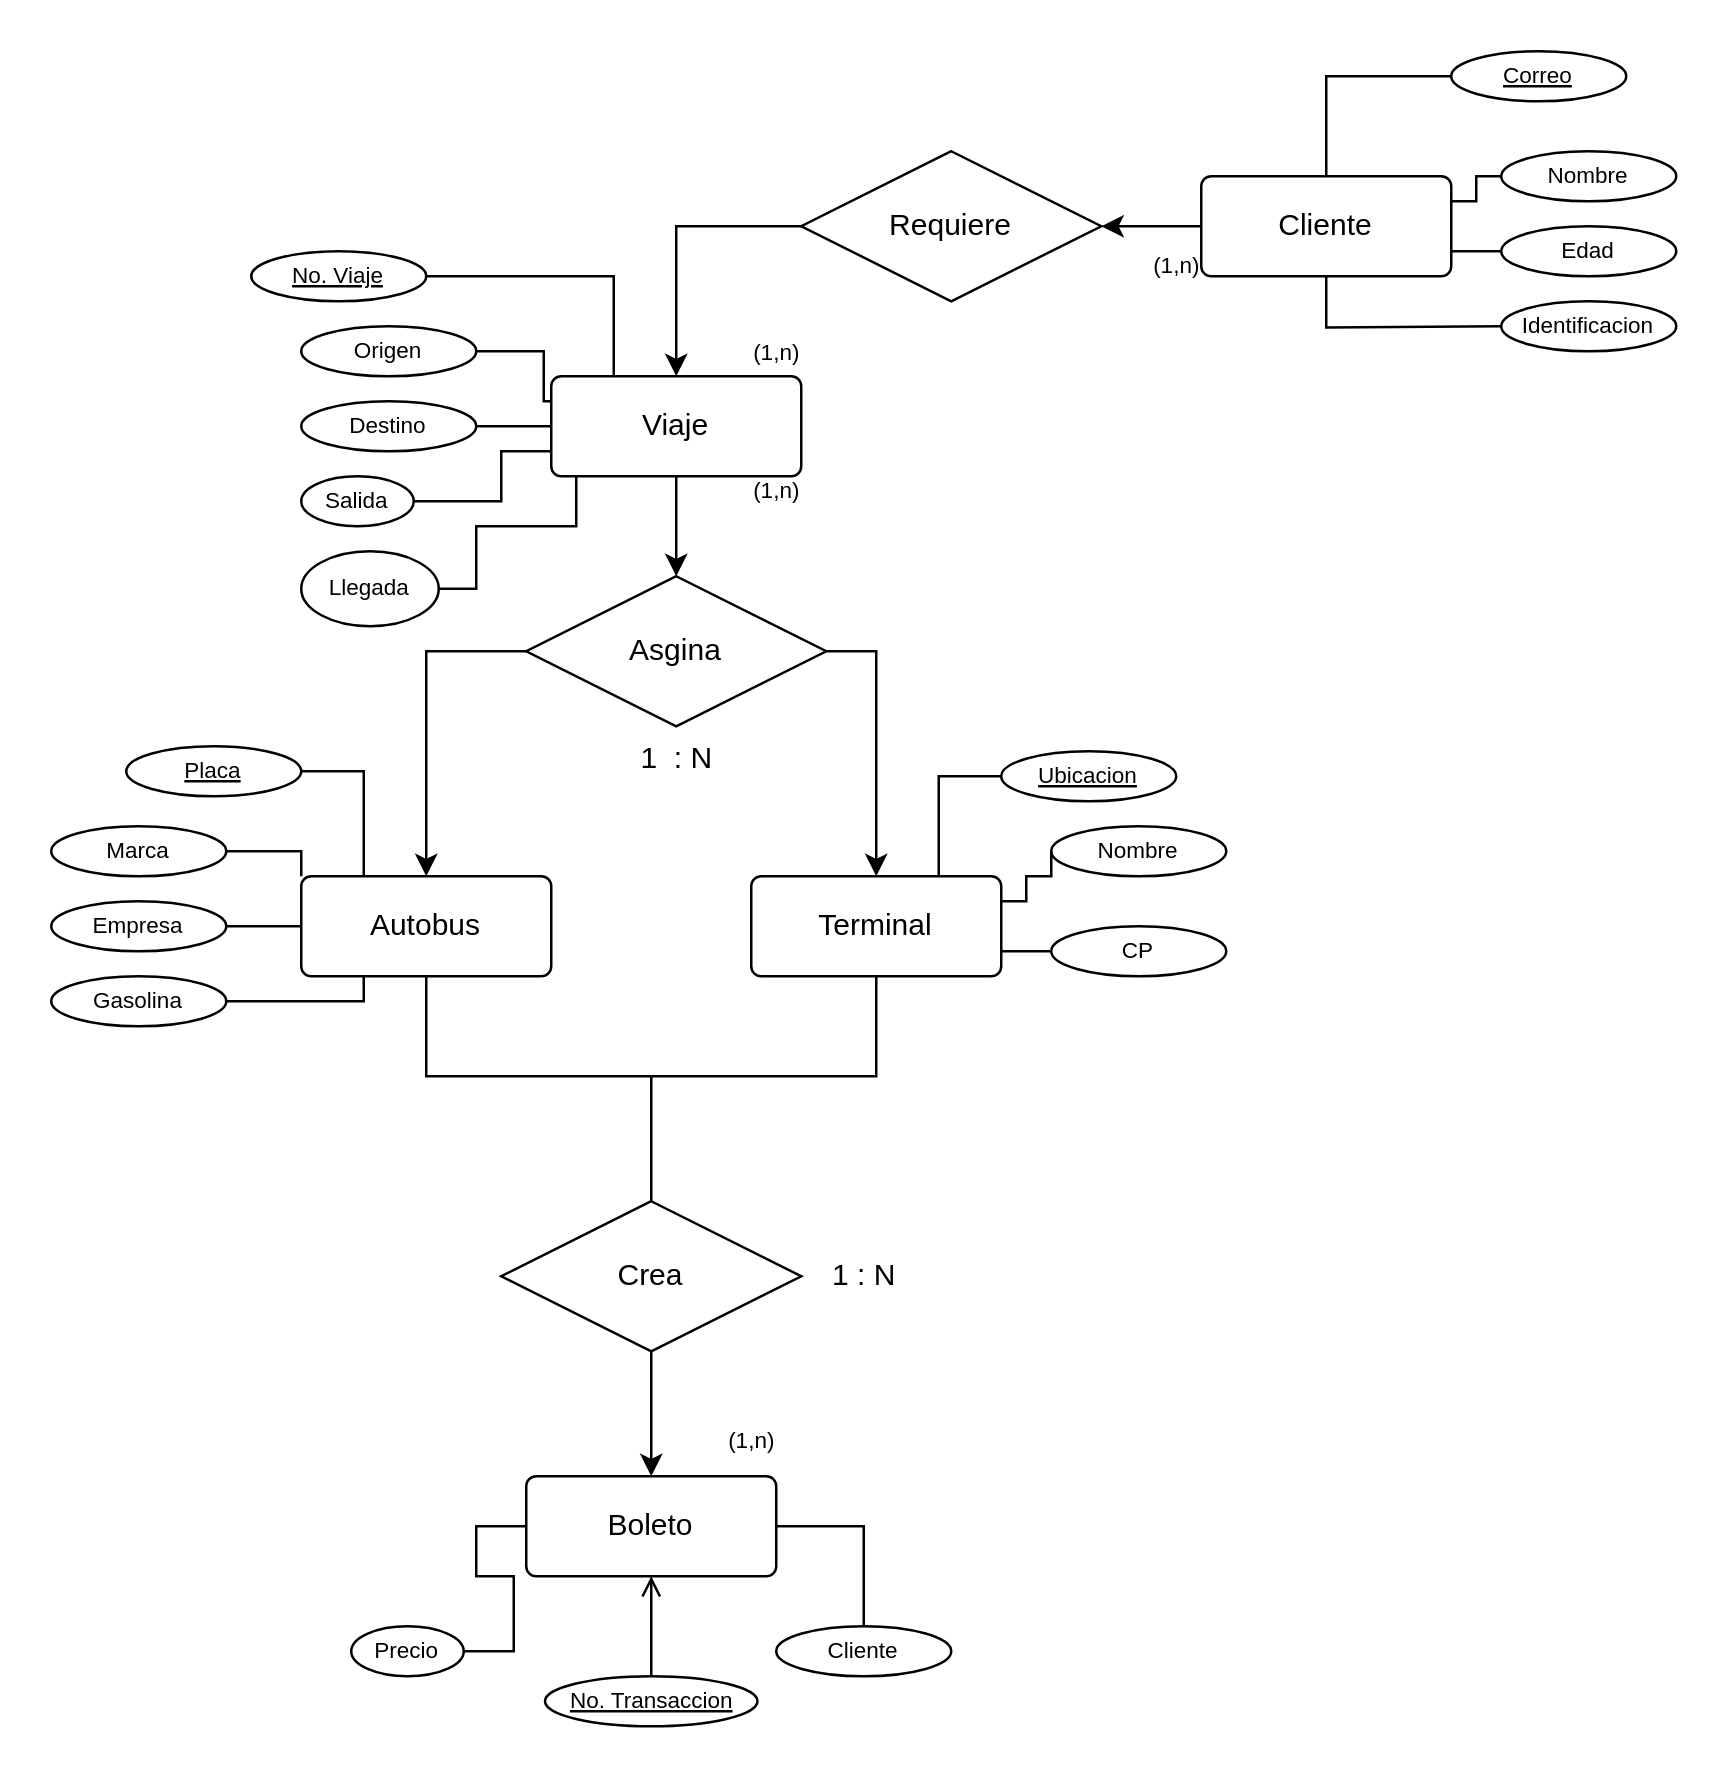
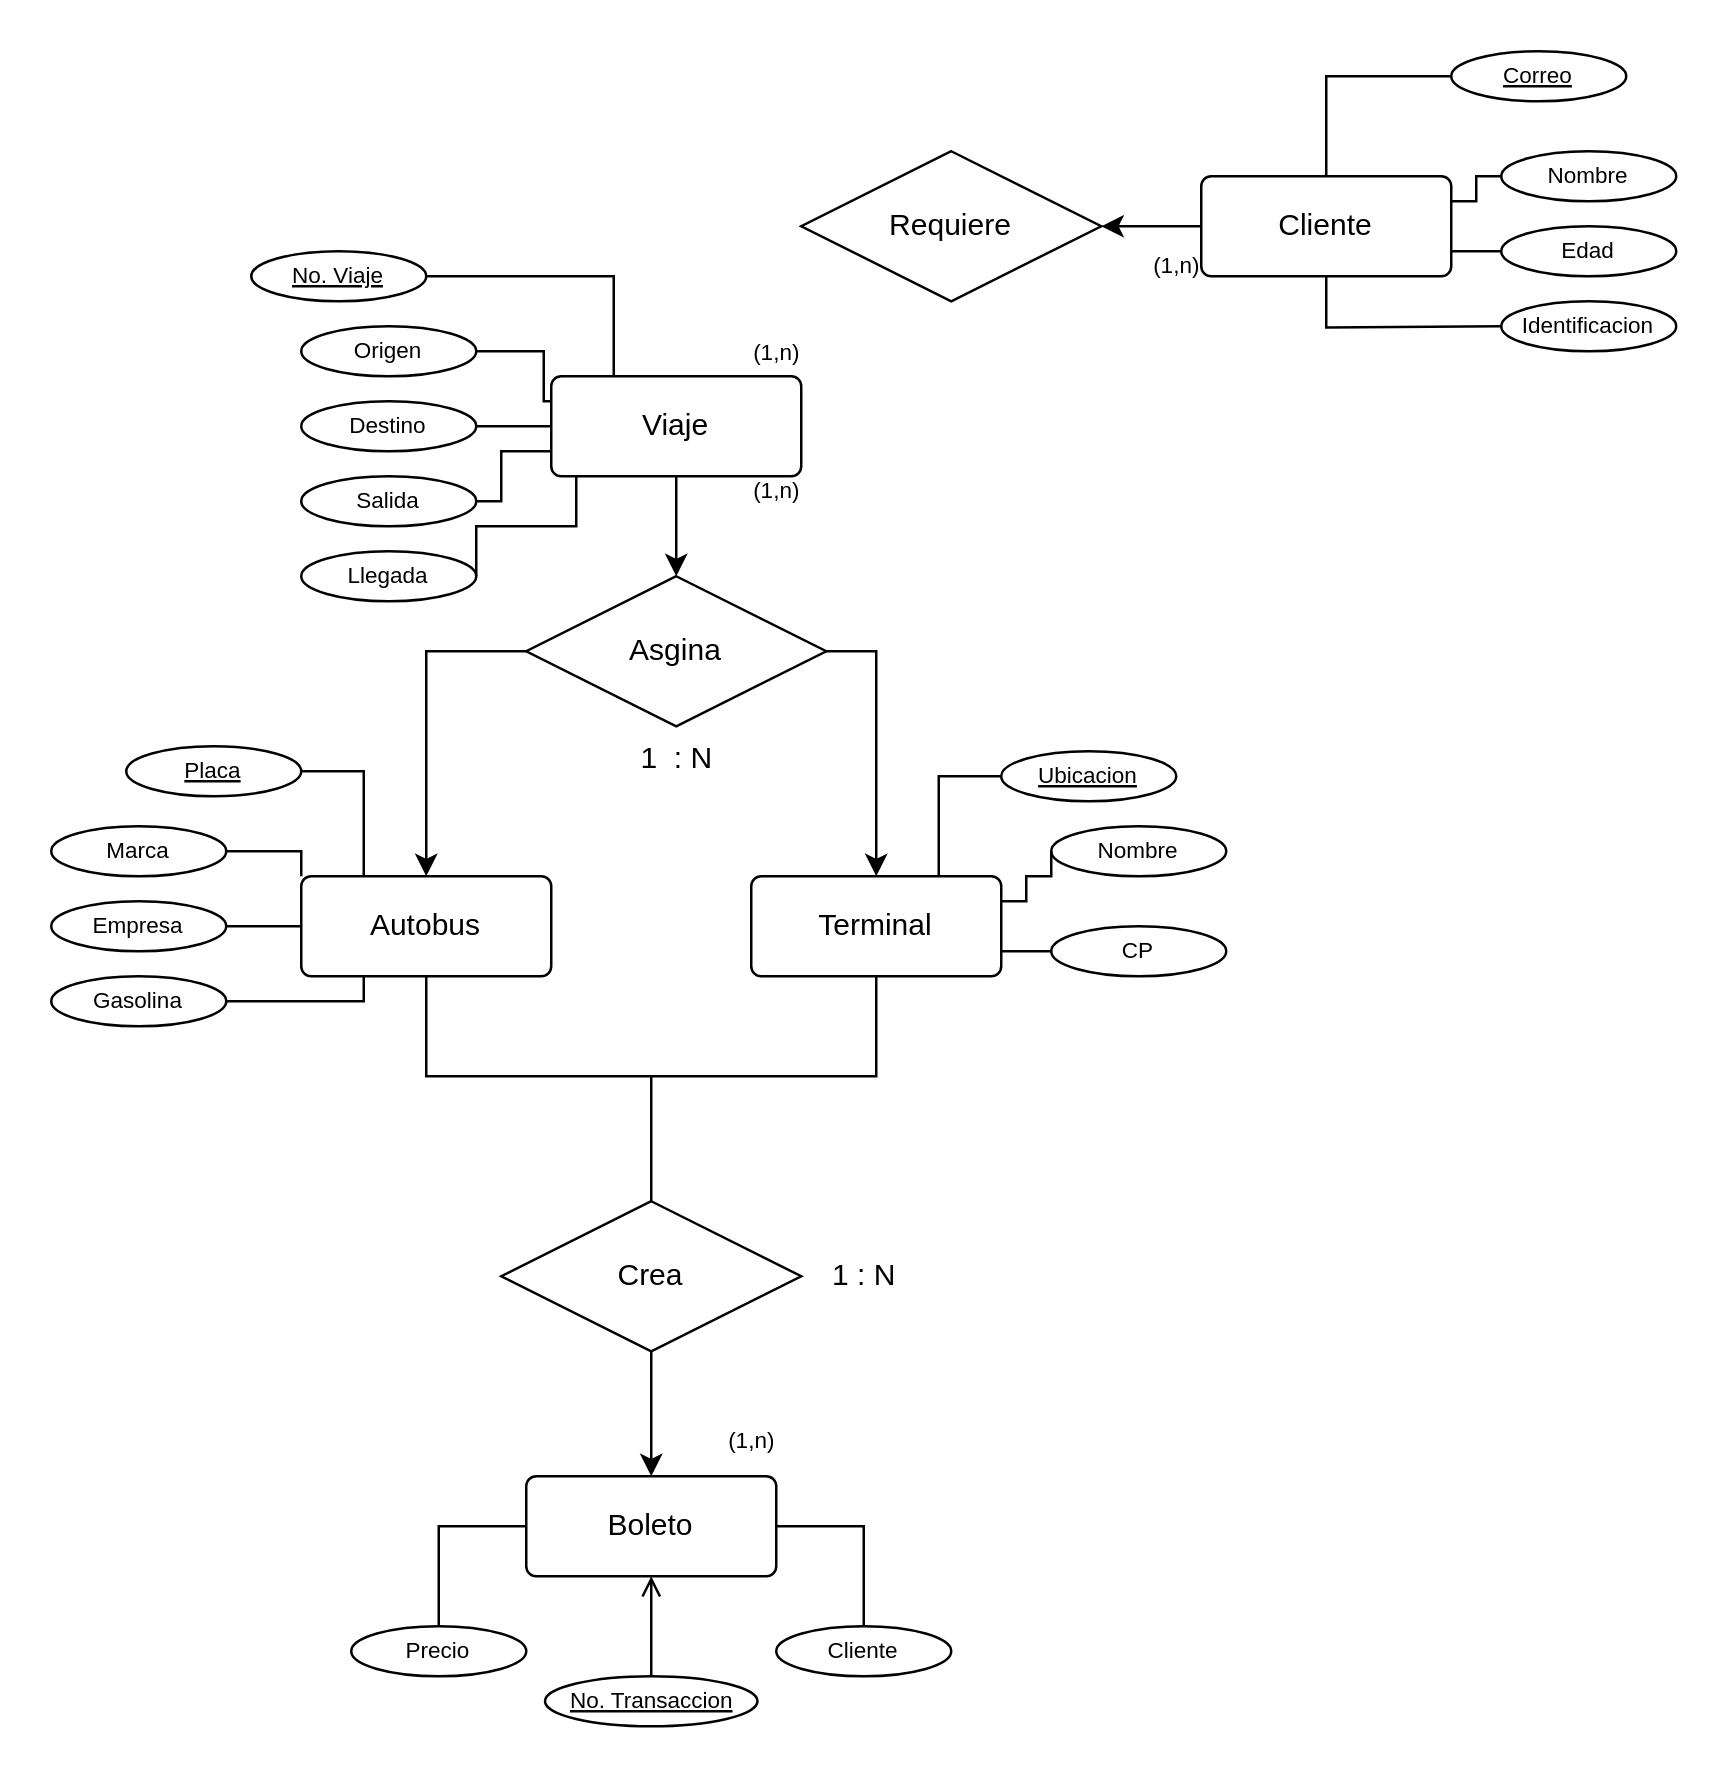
edge "Requiere" -> "Viaje": removed
node "Salida": size 113x50 -> 175x50
node "Llegada": size 138x75 -> 175x50
node "Precio": size 113x50 -> 175x50
